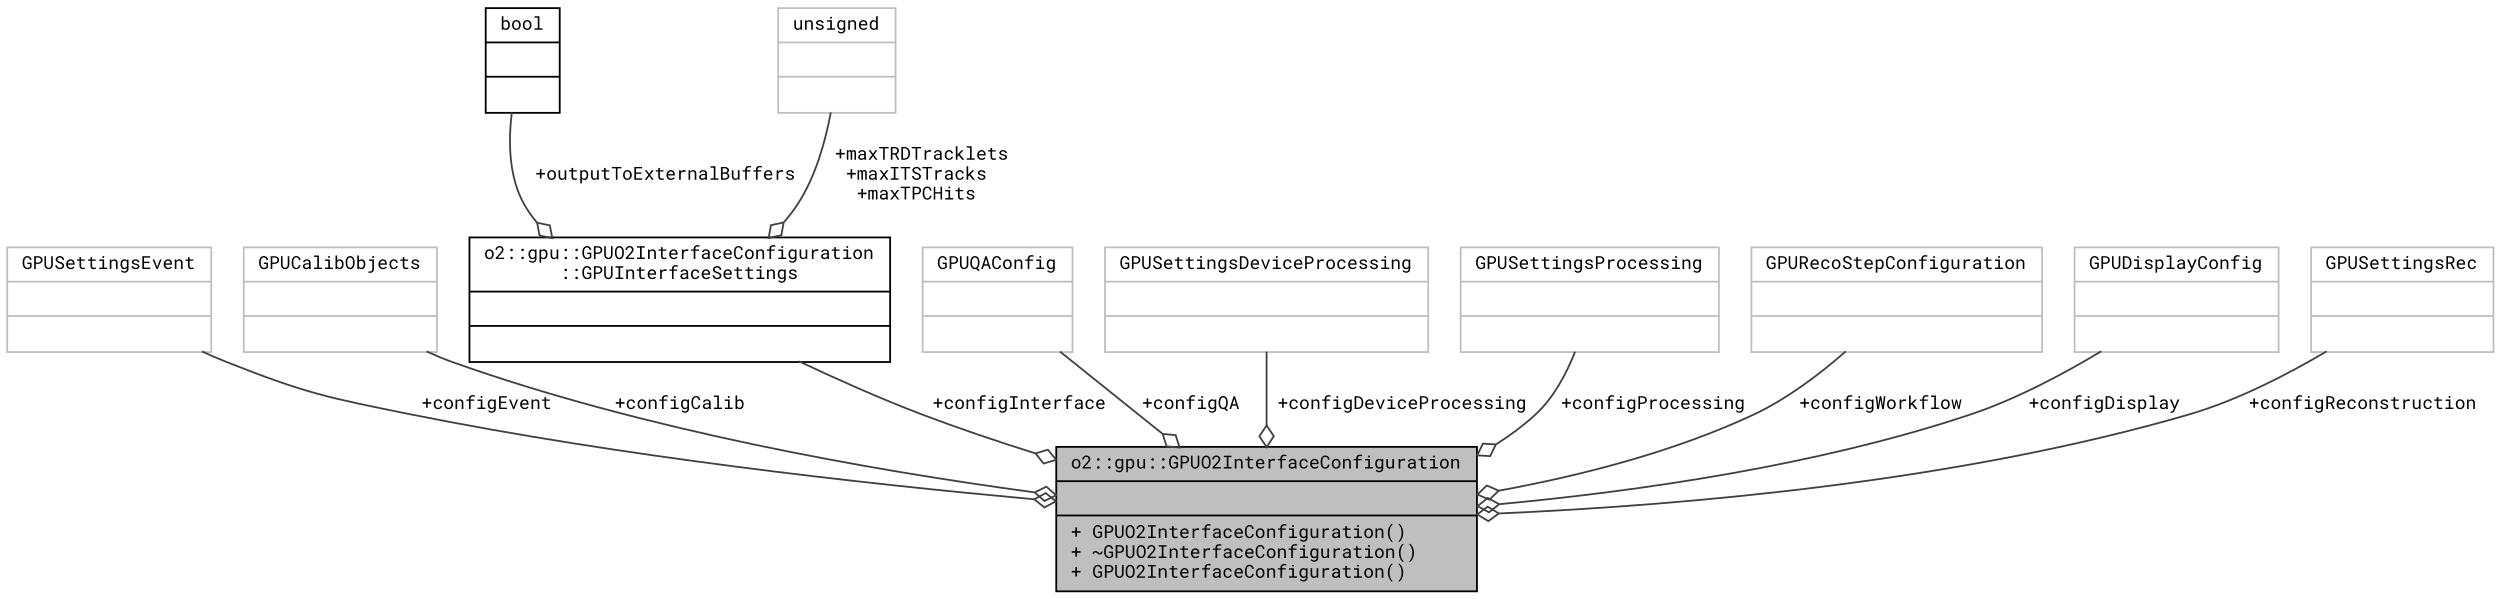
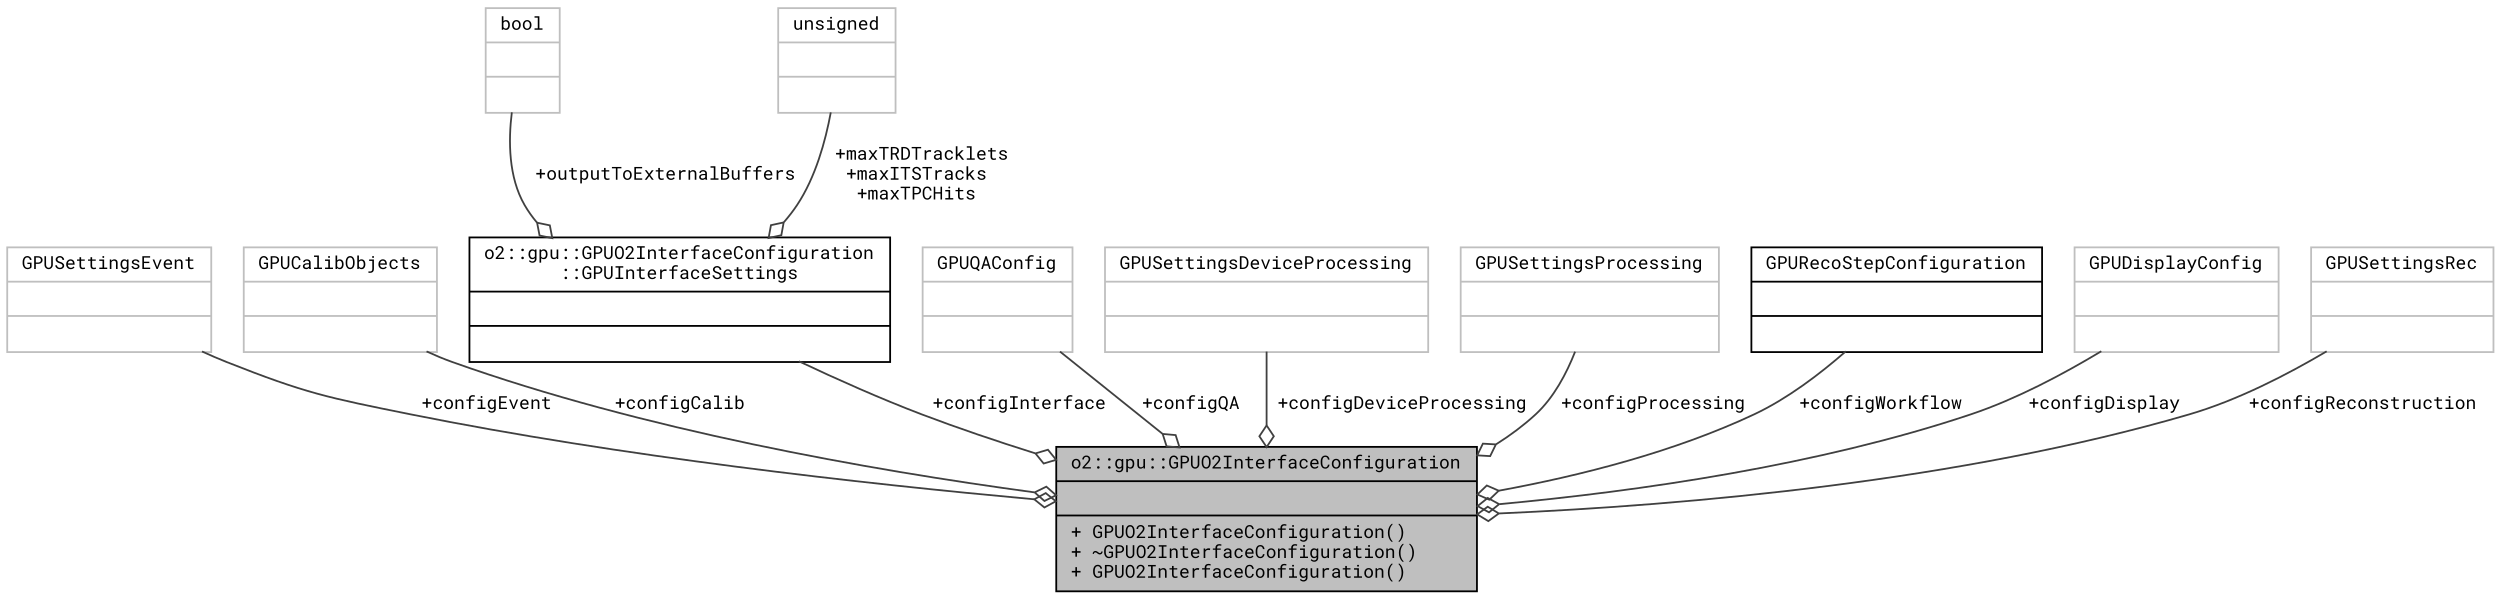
node "bool": color black -> grey75
node "GPURecoStepConfiguration": color grey75 -> black
